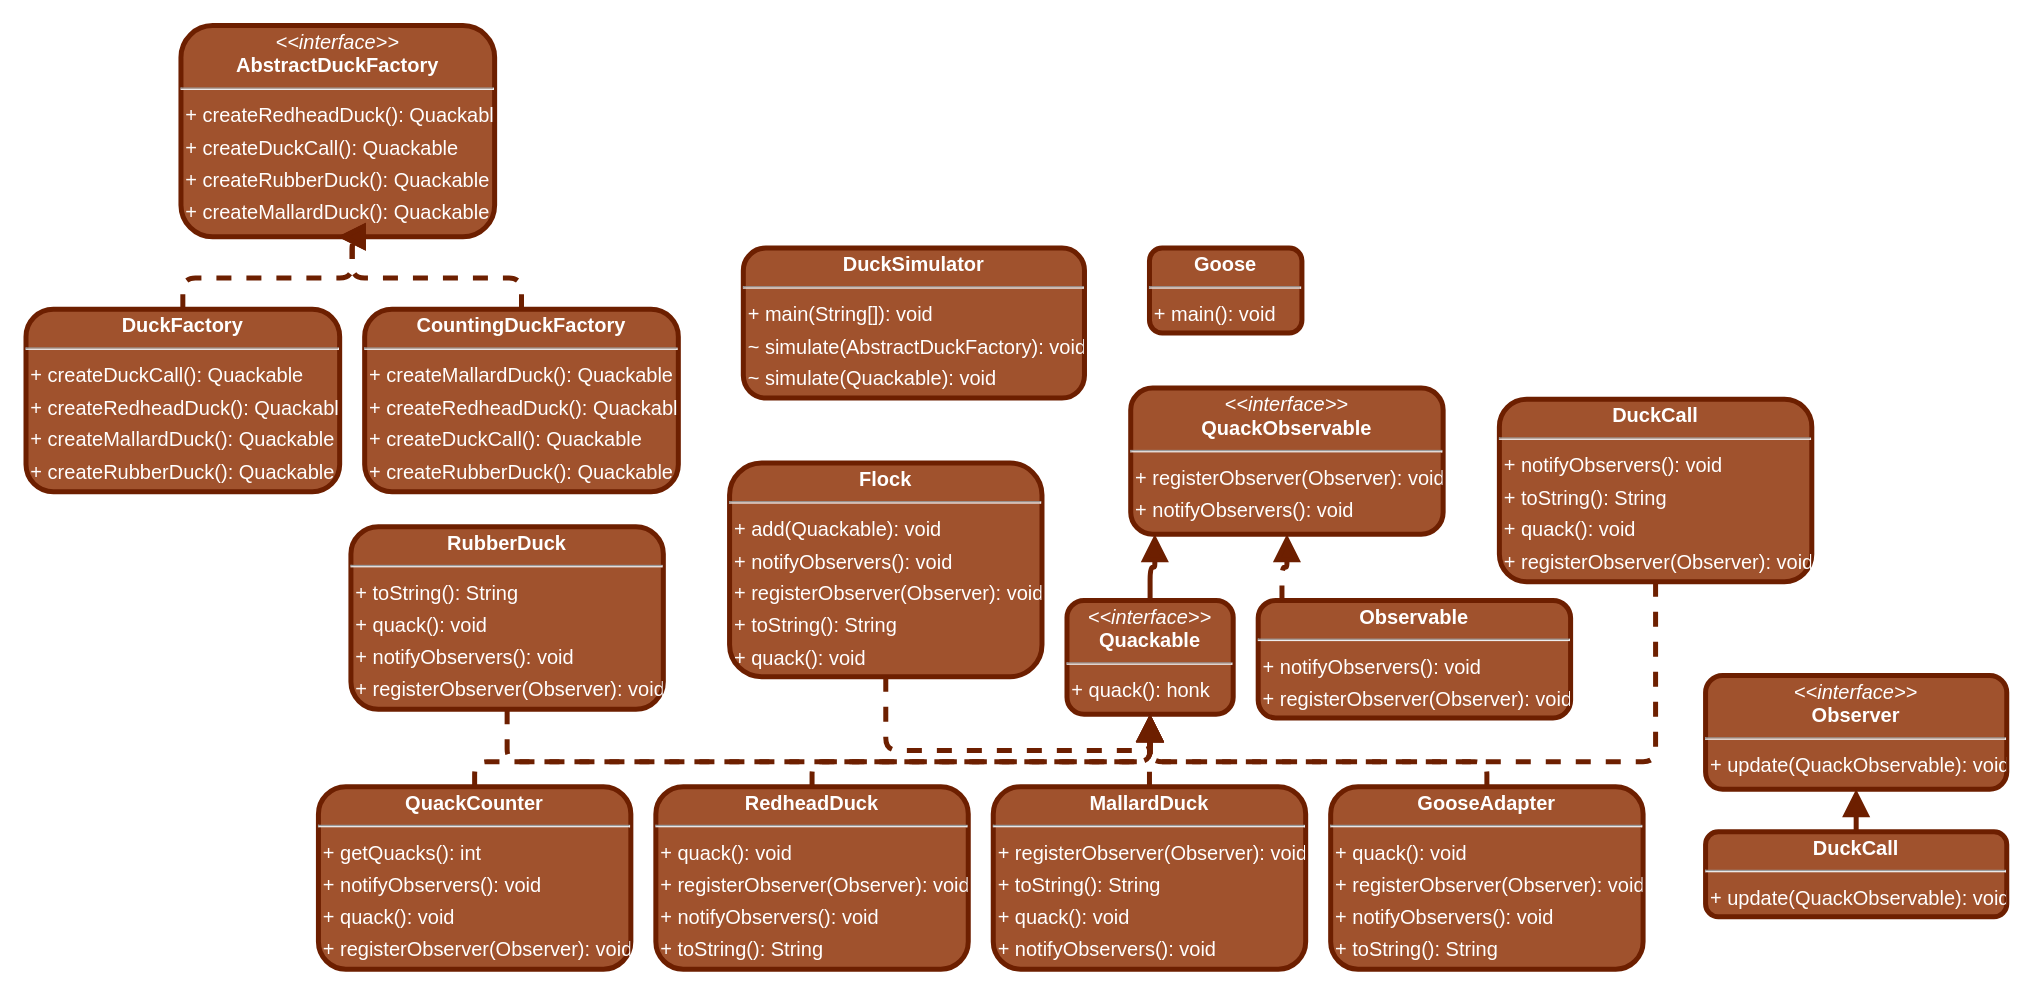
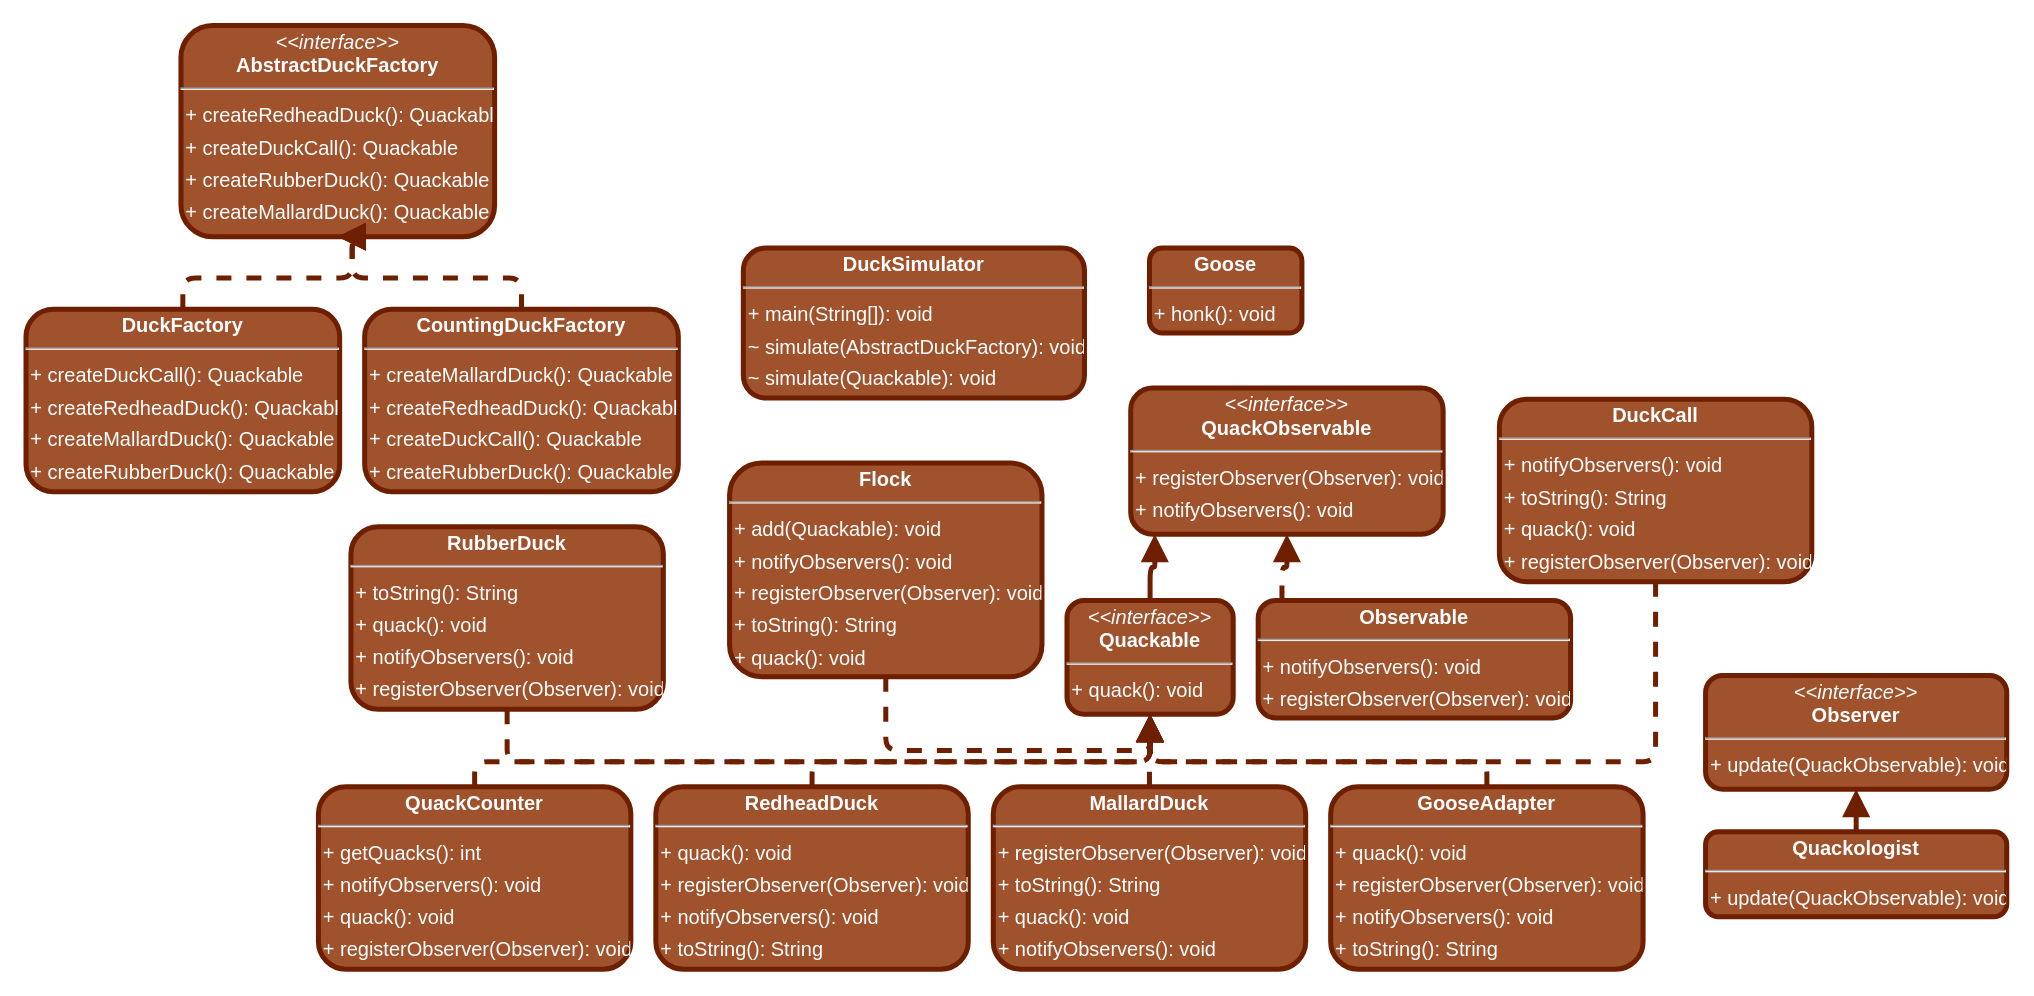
node "Goose + main(): void": label "Goose + main(): void" -> "Goose + honk(): void"
node "<<interface>>Quackable + quack(): honk": label "<<interface>>Quackable + quack(): honk" -> "<<interface>>Quackable + quack(): void"
node "DuckCall + update(QuackObservable): void": label "DuckCall + update(QuackObservable): void" -> "Quackologist + update(QuackObservable): void"
